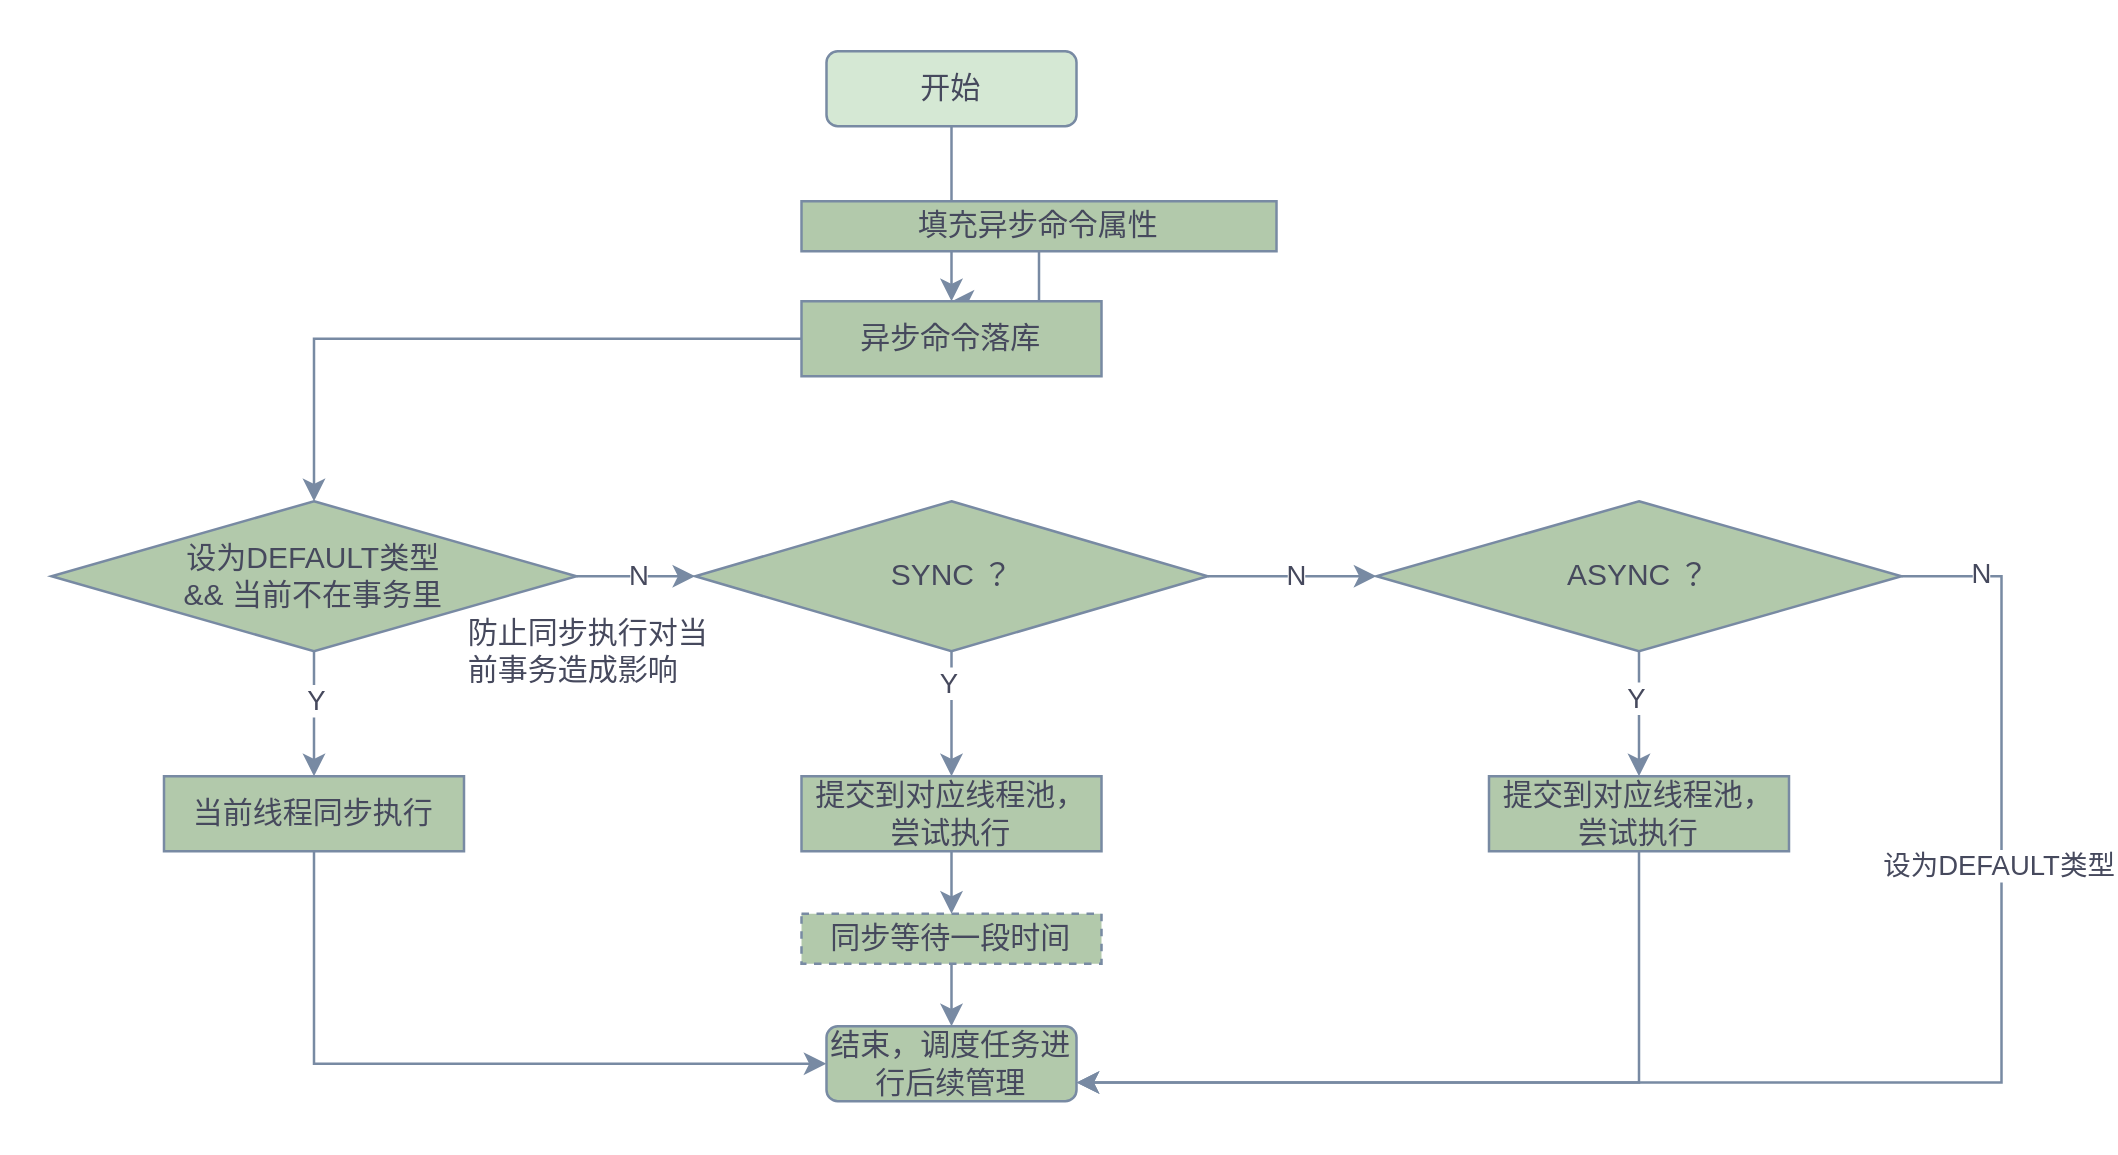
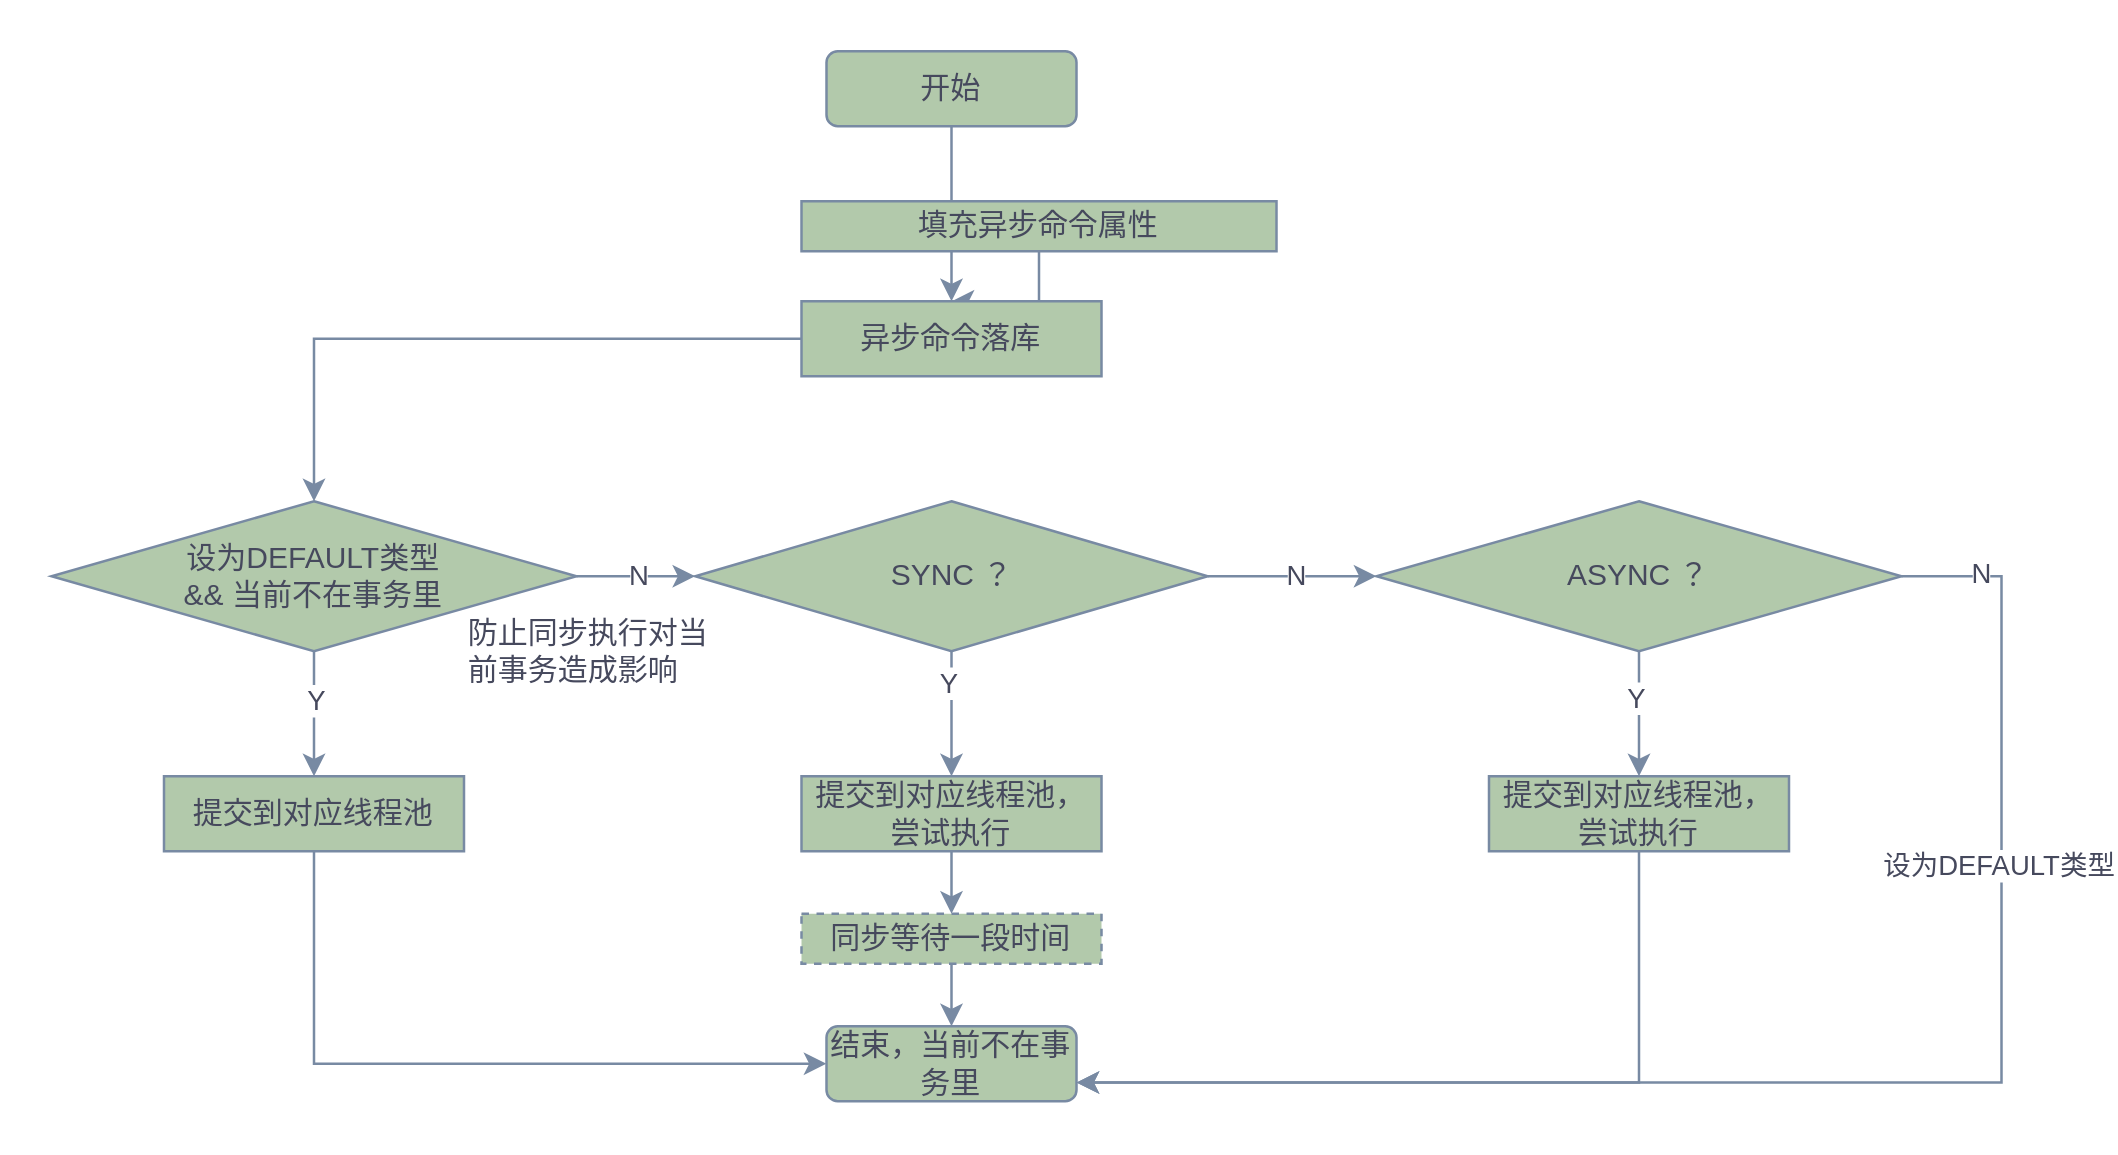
node "开始": fillcolor #d5e8d4 -> #b2c9ab
node "当前线程同步执行": label "当前线程同步执行" -> "提交到对应线程池"
node "结束，调度任务进行后续管理": label "结束，调度任务进行后续管理" -> "结束，当前不在事务里"
